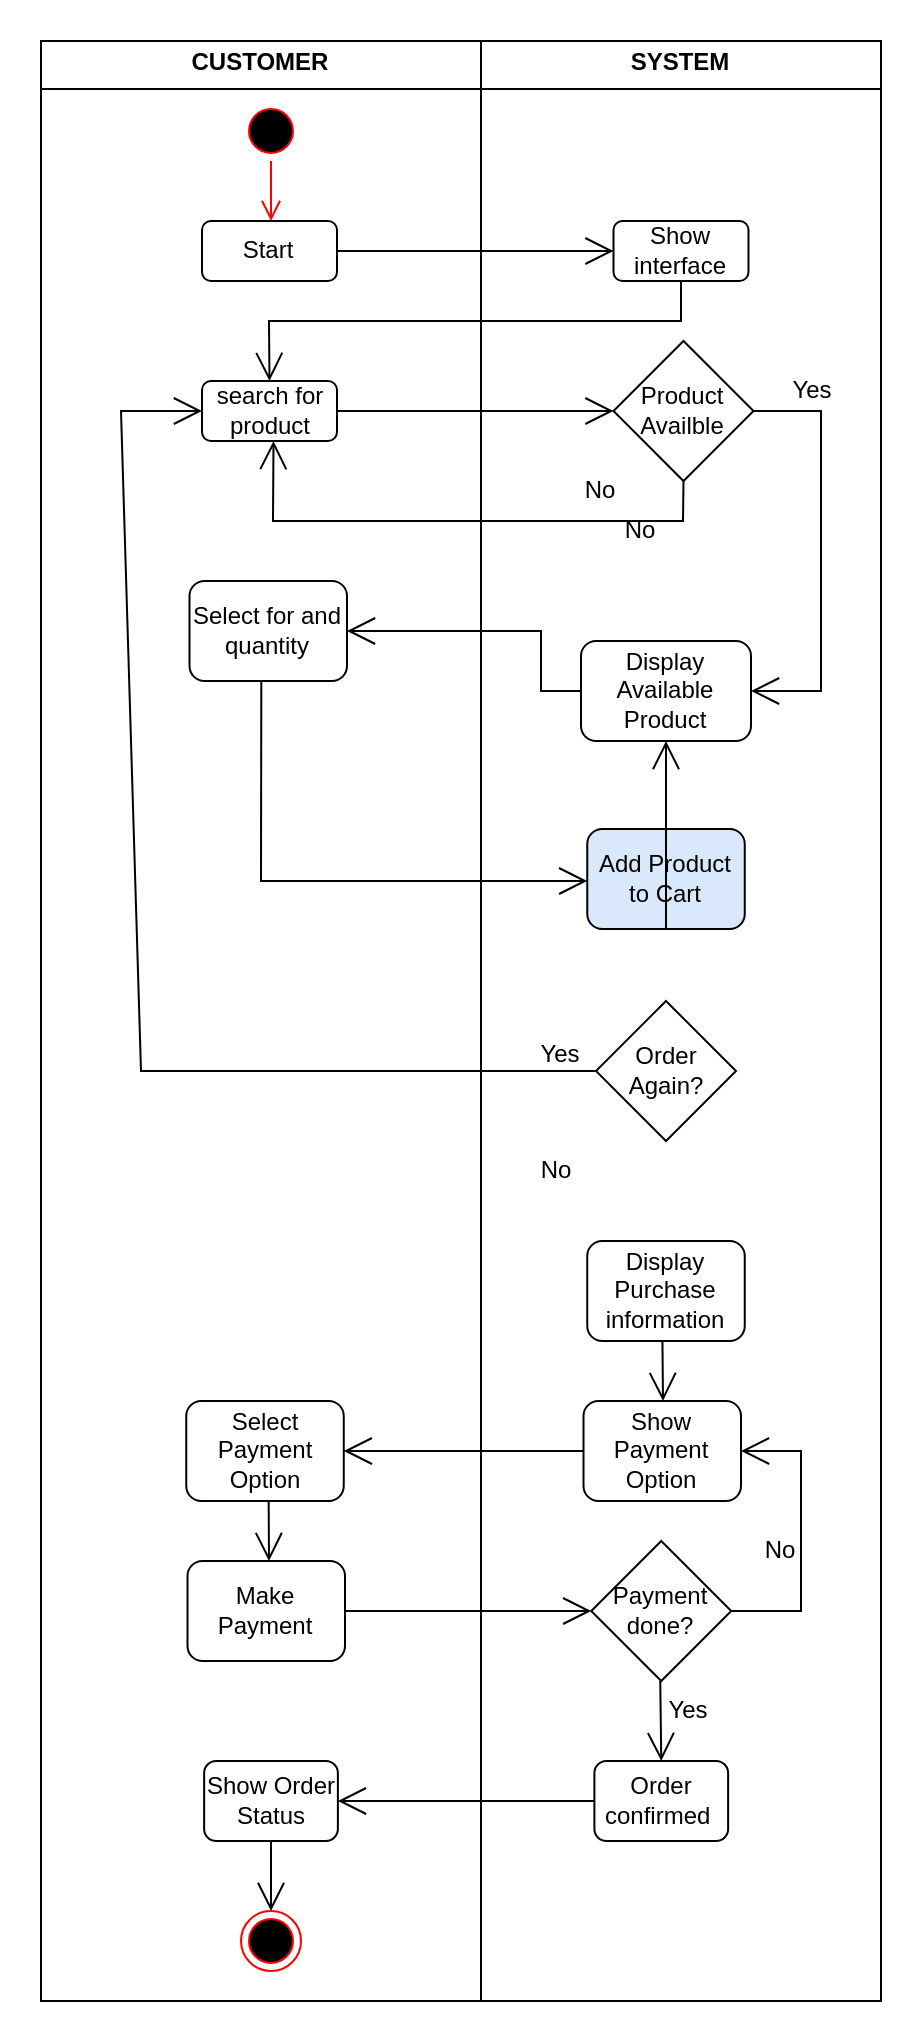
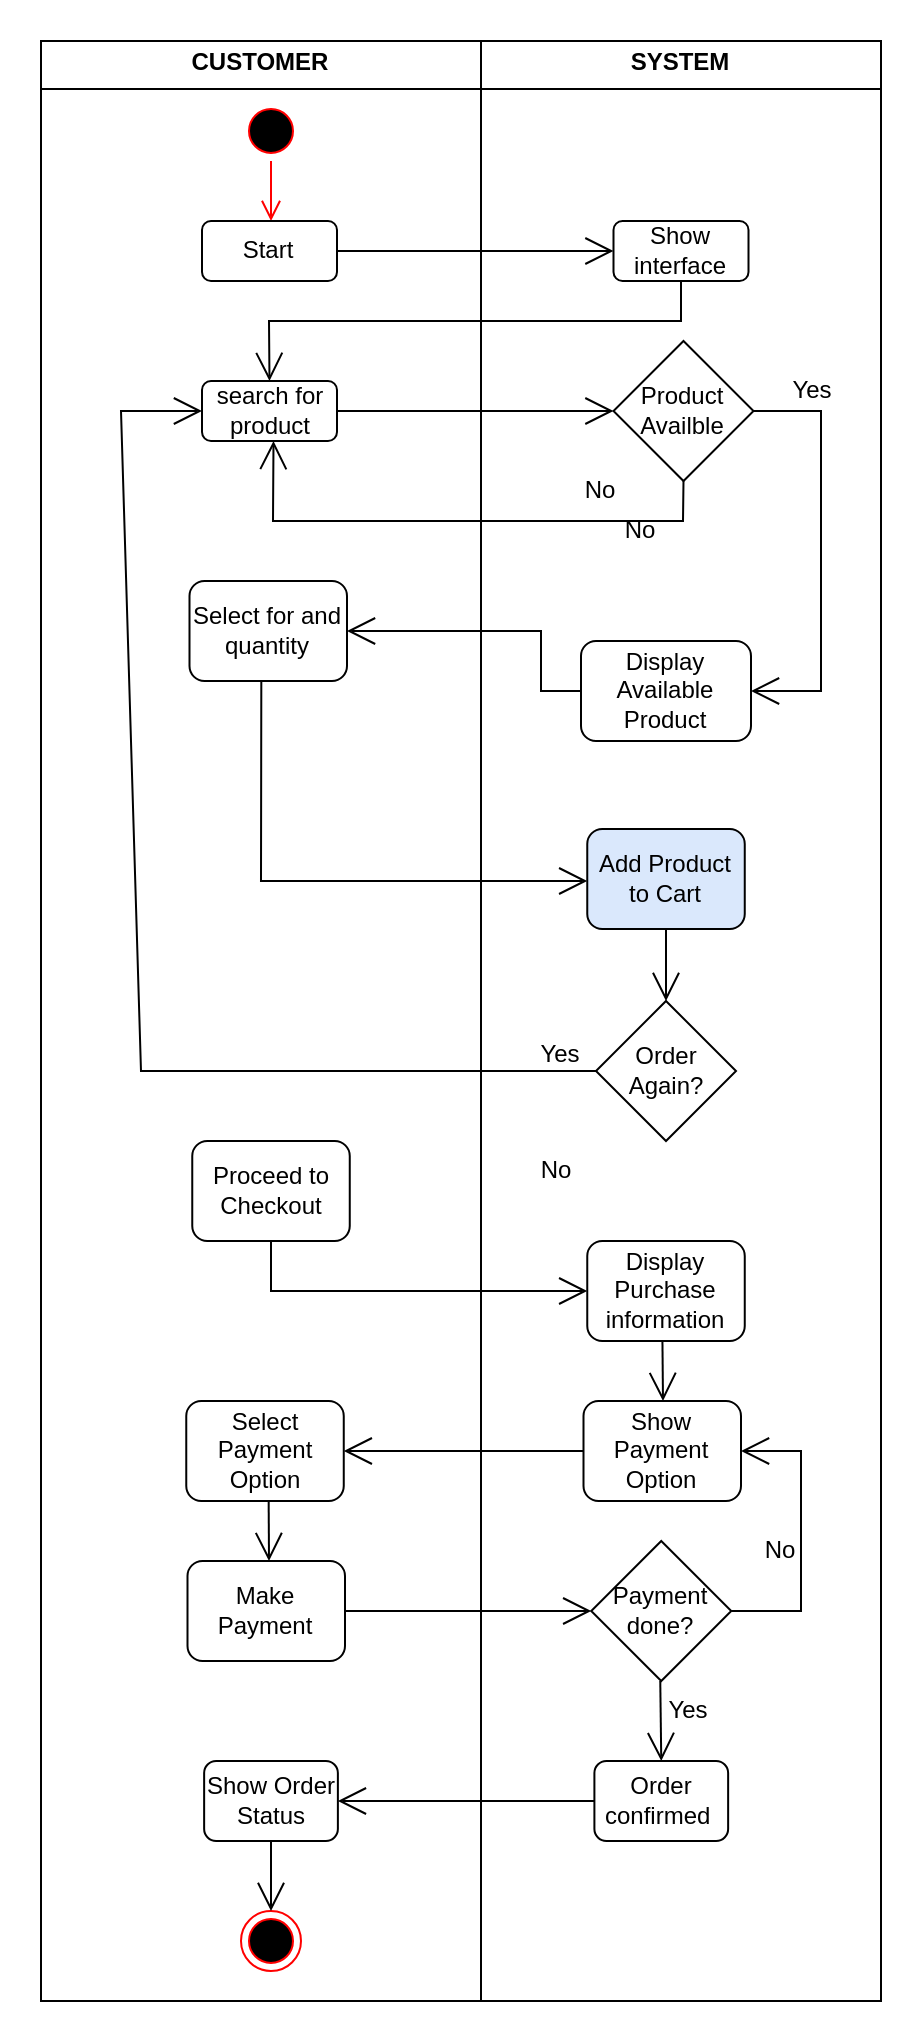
edge "Add Product to Cart" -> "Display Available Product": now "Add Product to Cart" -> "Order Again?"
node "Proceed to Checkout": added
edge "Proceed to Checkout" -> "Display Purchase information": added
